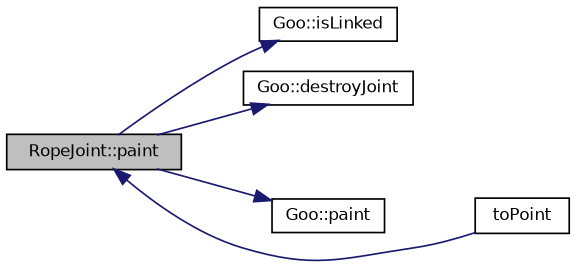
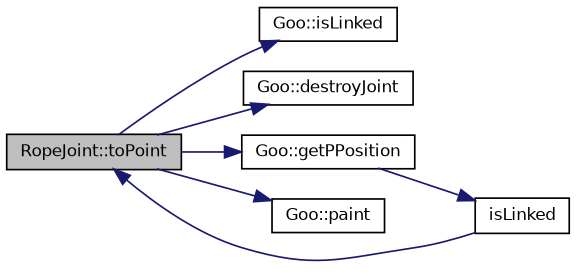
node "RopeJoint::paint": label "RopeJoint::paint" -> "RopeJoint::toPoint"
node "Goo::getPPosition": added
node "toPoint": label "toPoint" -> "isLinked"
